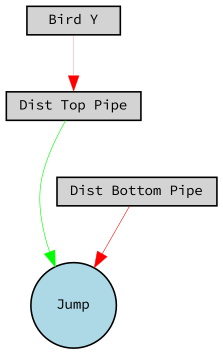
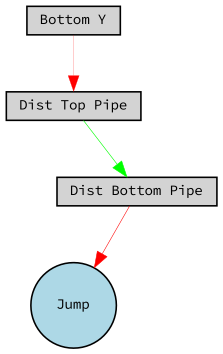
node "Bird Y": label "Bird Y" -> "Bottom Y"
edge "Dist Top Pipe" -> "Jump": now "Dist Top Pipe" -> "Dist Bottom Pipe"
